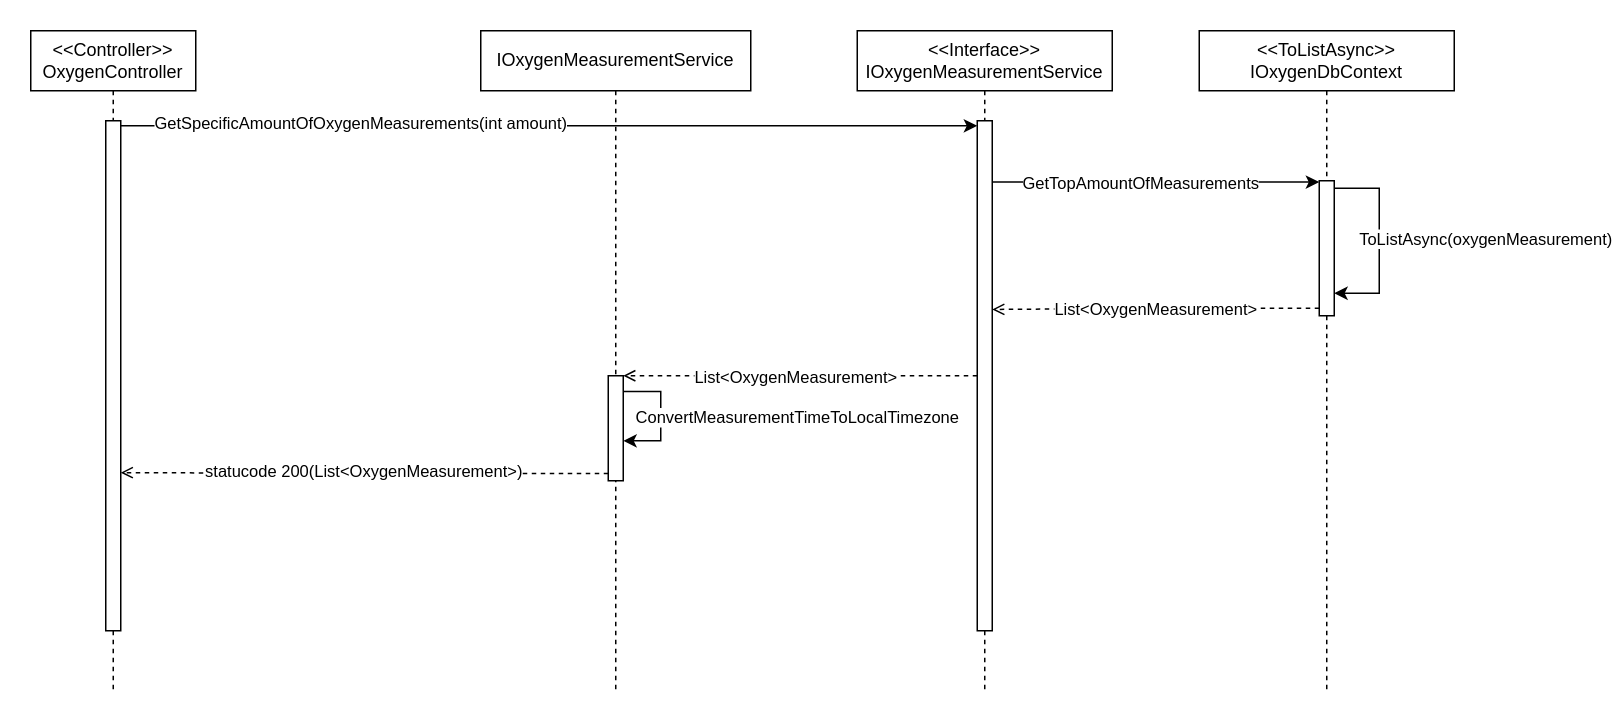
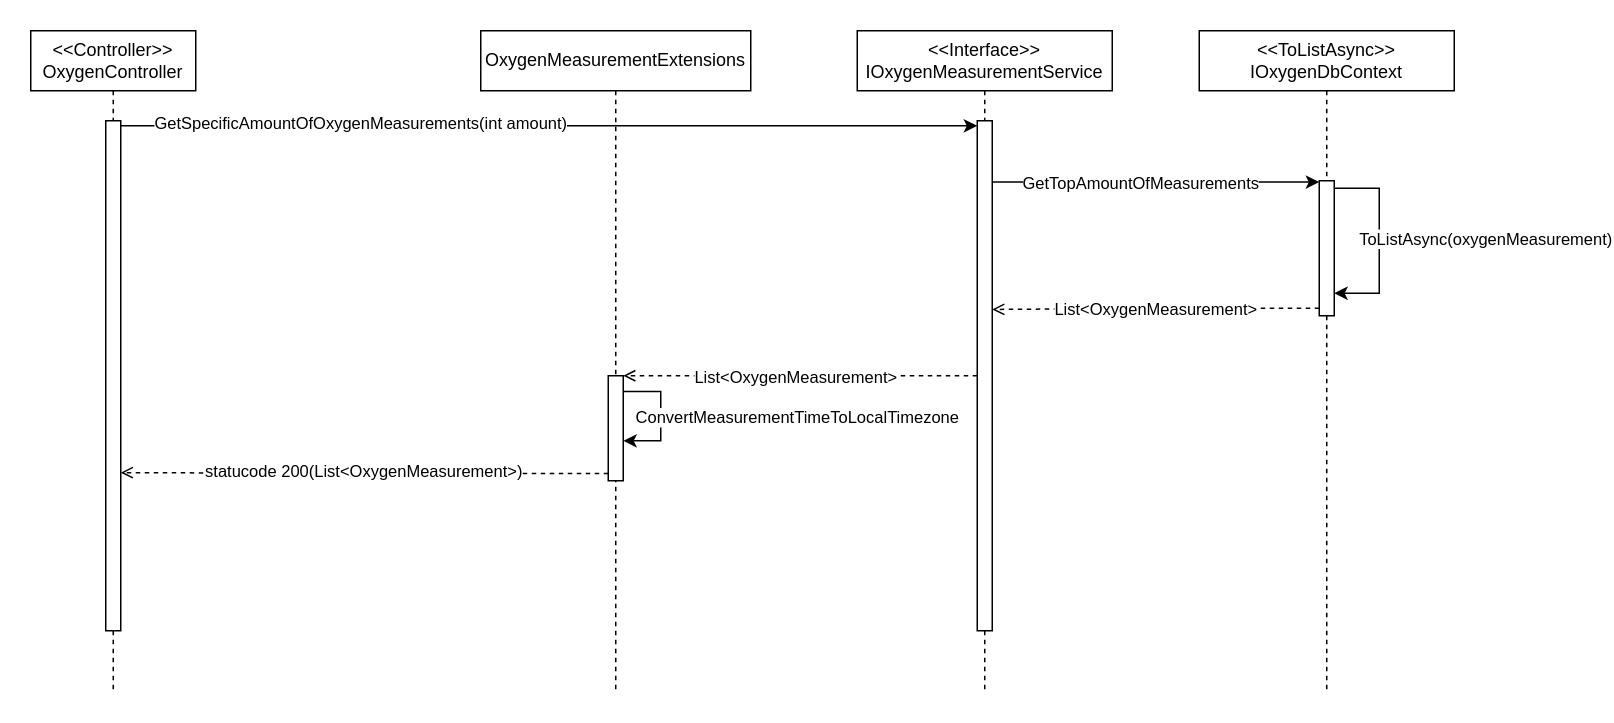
node "IOxygenMeasurementService": label "IOxygenMeasurementService" -> "OxygenMeasurementExtensions"
